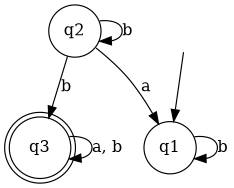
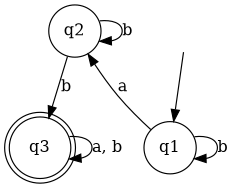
edge "q2" -> "q1": reversed
